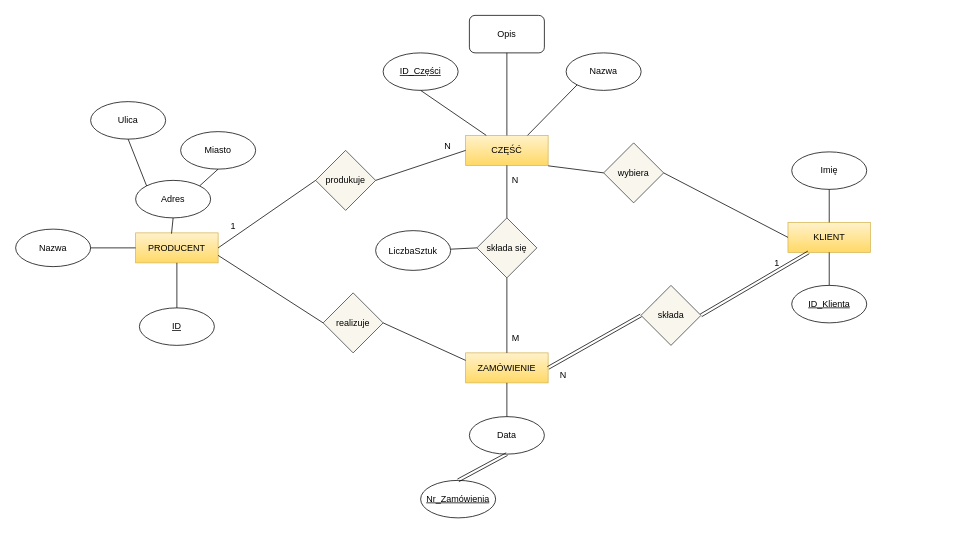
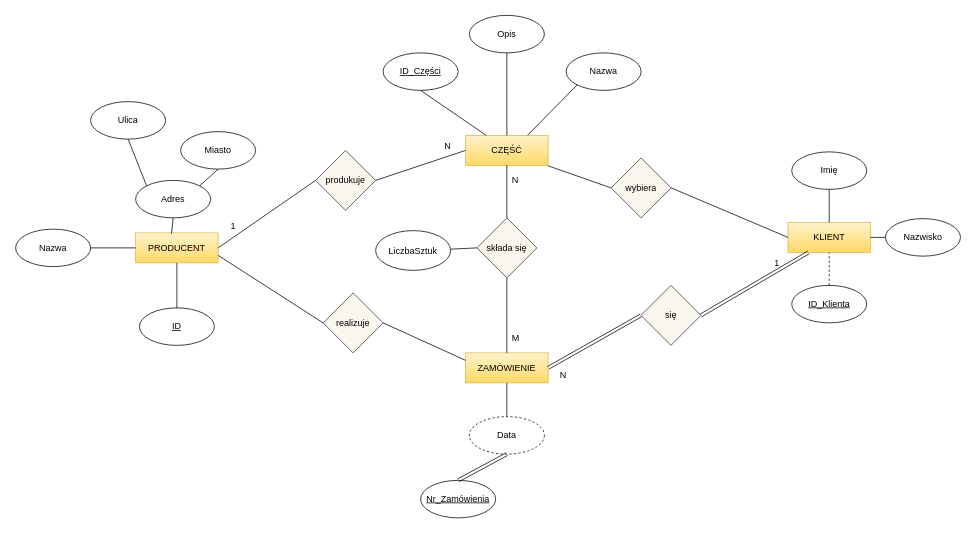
node "Opis": shape rounded rectangle -> ellipse
node "wybiera": moved (633, 173) -> (641, 188)
edge "KLIENT" -- "Nazwisko": added
node "Nazwisko": added
edge "KLIENT" -- "ID_Klienta": style solid -> dashed
node "składa": label "składa" -> "się"
node "Data": style solid -> dashed
